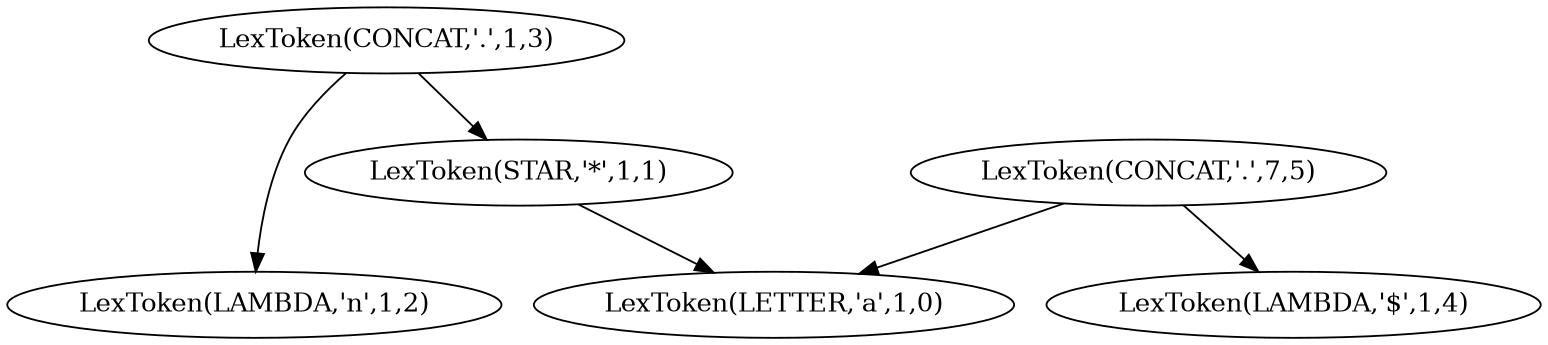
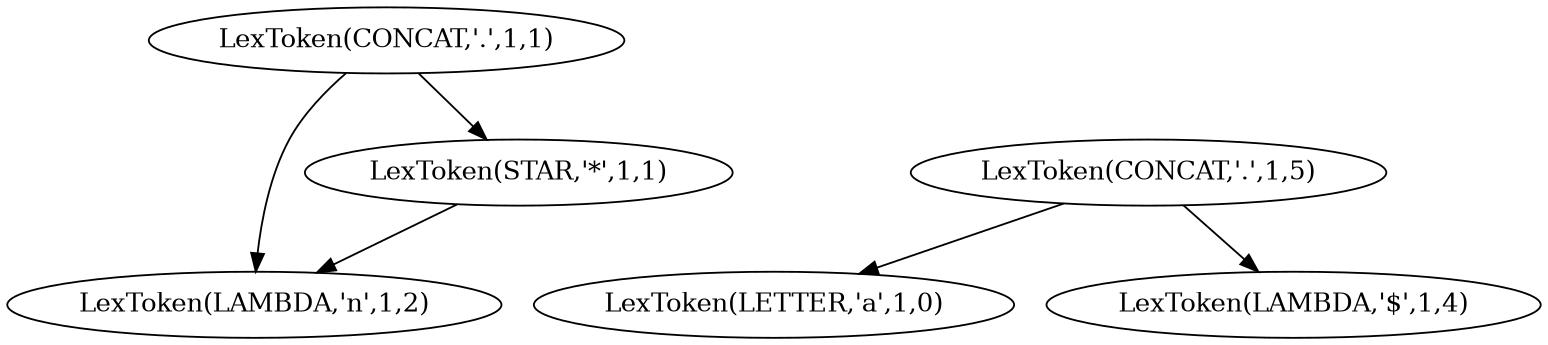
node "LexToken(CONCAT,'.',1,3)": label "LexToken(CONCAT,'.',1,3)" -> "LexToken(CONCAT,'.',1,1)"
node "LexToken(CONCAT,'.',7,5)": label "LexToken(CONCAT,'.',7,5)" -> "LexToken(CONCAT,'.',1,5)"
edge "LexToken(STAR,'*',1,1)" -> "LexToken(LETTER,'a',1,0)": now "LexToken(STAR,'*',1,1)" -> "LexToken(LAMBDA,'n',1,2)"
